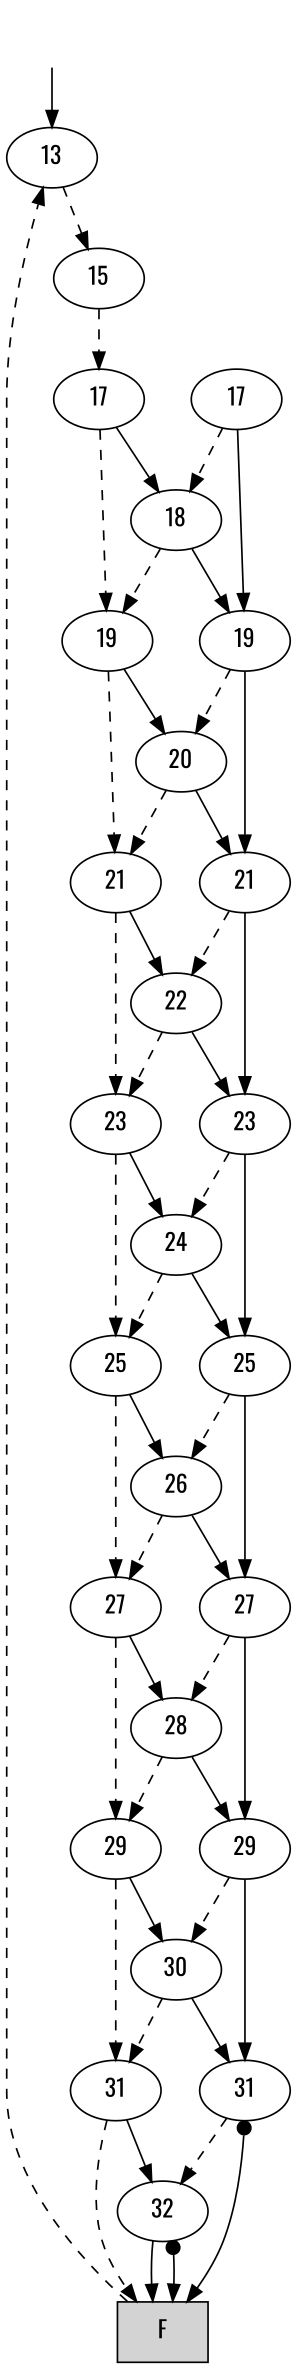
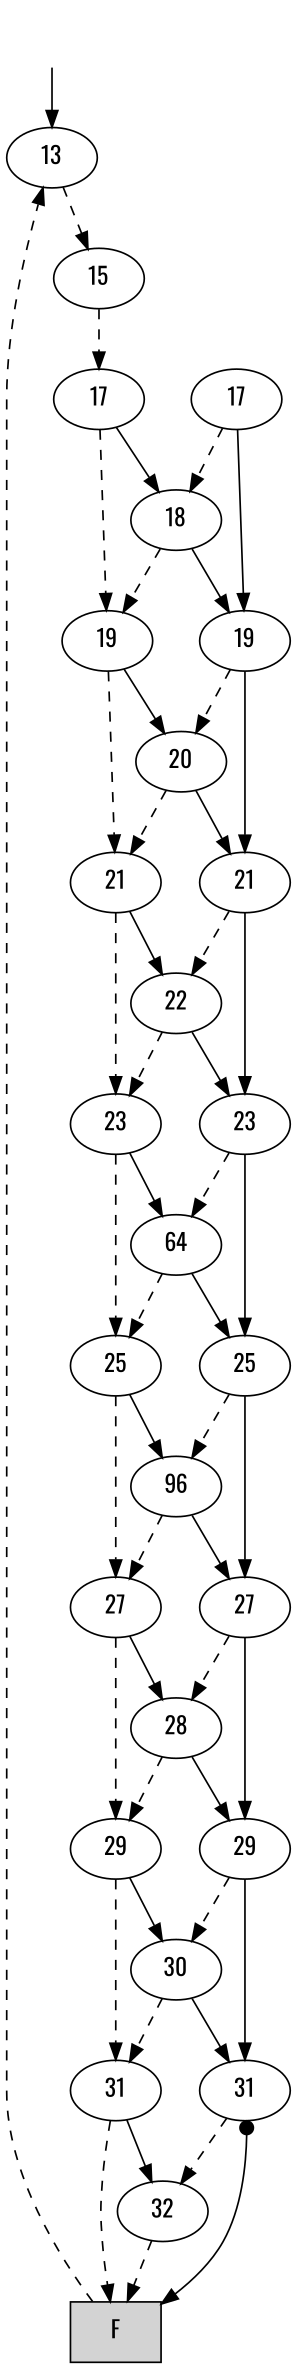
node "24": label "24" -> "64"
node "26": label "26" -> "96"
edge "32" -> "F": style solid -> dashed
edge "32" -- "F": removed
